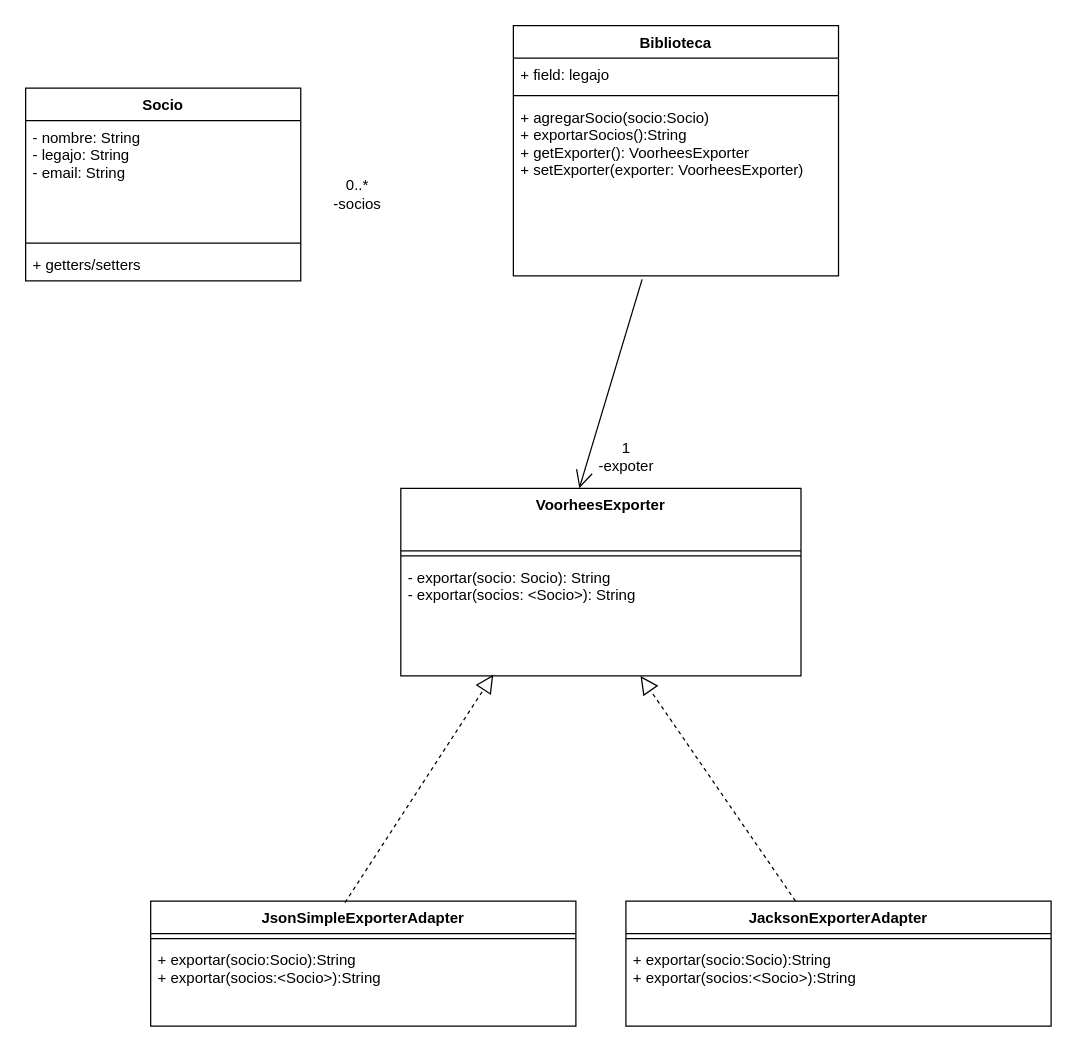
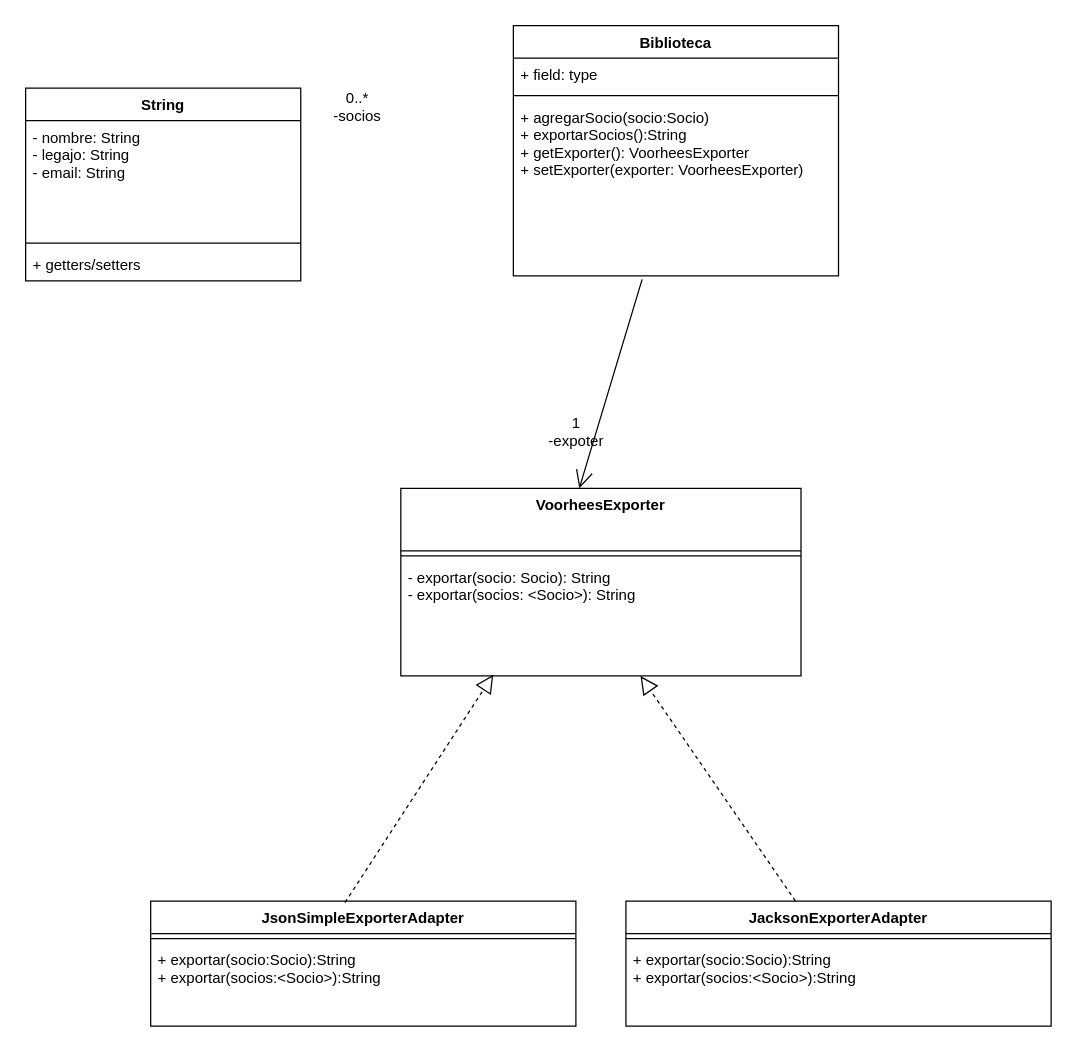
node "+ field: legajo": label "+ field: legajo" -> "+ field: type"
node "Socio": label "Socio" -> "String"
node "0..* -socios": moved (357, 194) -> (357, 107)
node "1 -expoter": moved (626, 457) -> (576, 432)
